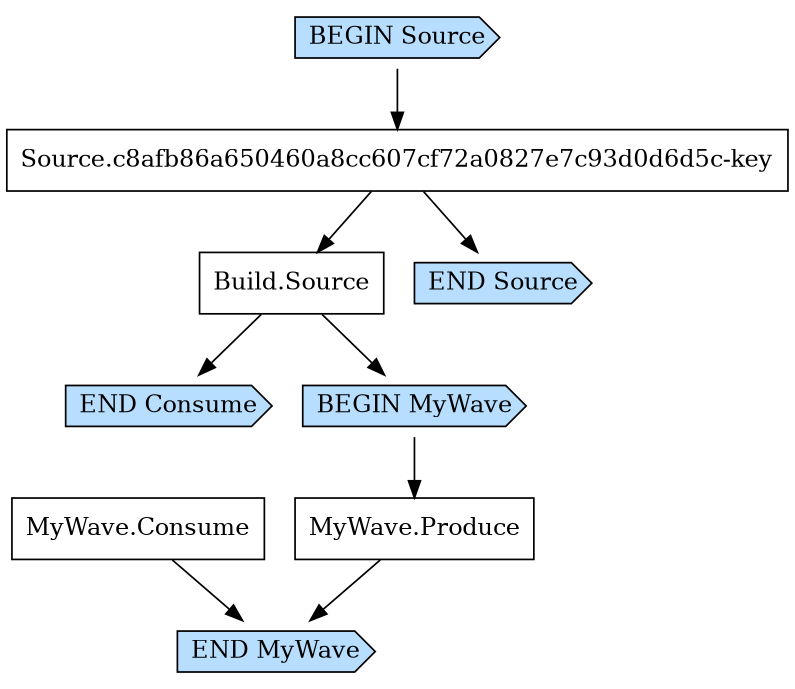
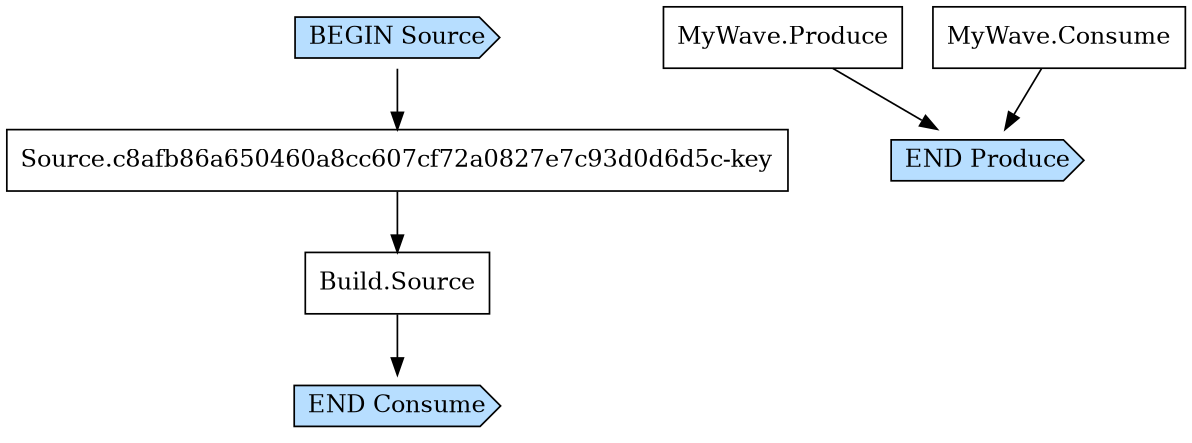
node "END Source": removed
node "BEGIN MyWave": removed
node "END MyWave": label "END MyWave" -> "END Produce"
